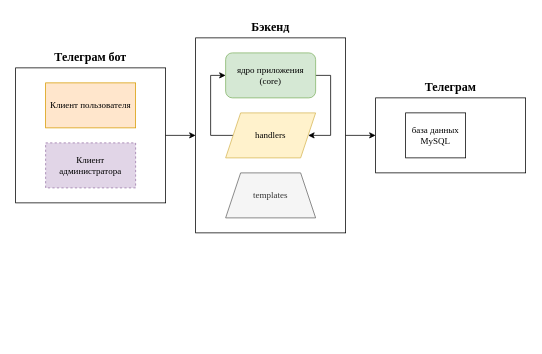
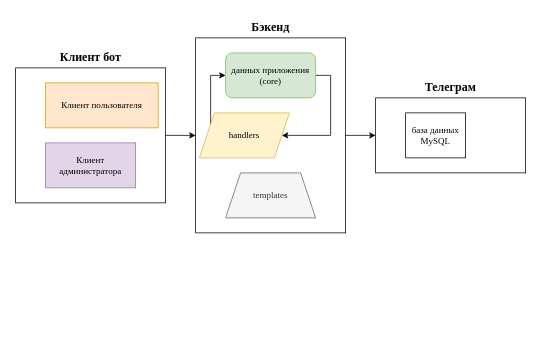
node "Телеграм бот": label "Телеграм бот" -> "Клиент бот"
node "ядро приложения (core)": label "ядро приложения (core)" -> "данных приложения (core)"
node "Клиент пользователя": size 90x45 -> 113x45
node "handlers": moved (270, 135) -> (244, 135)
node "Клиент администратора": style dashed -> solid
